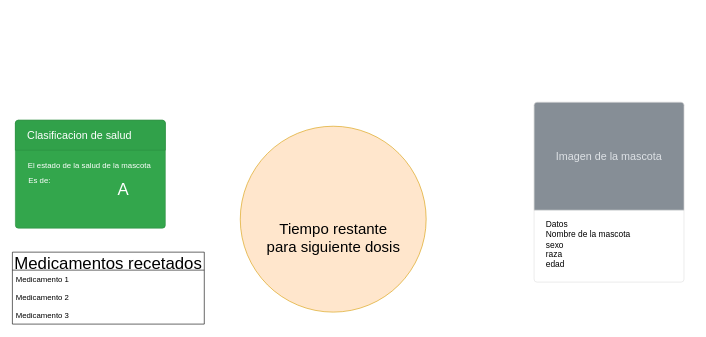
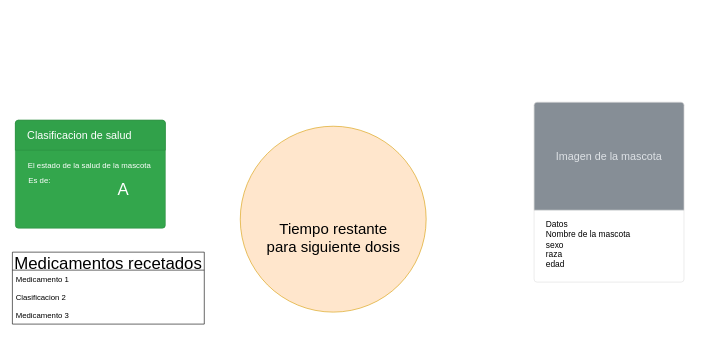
node "Medicamento 2": label "Medicamento 2" -> "Clasificacion 2"
